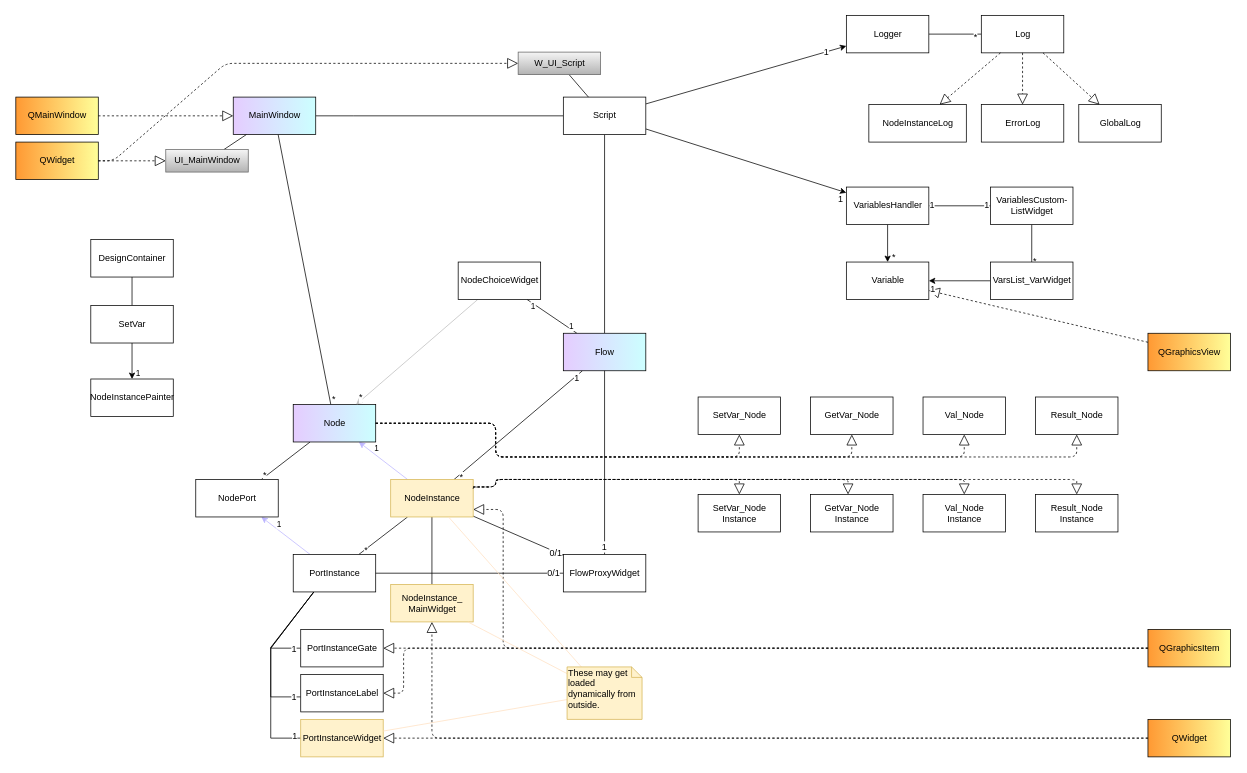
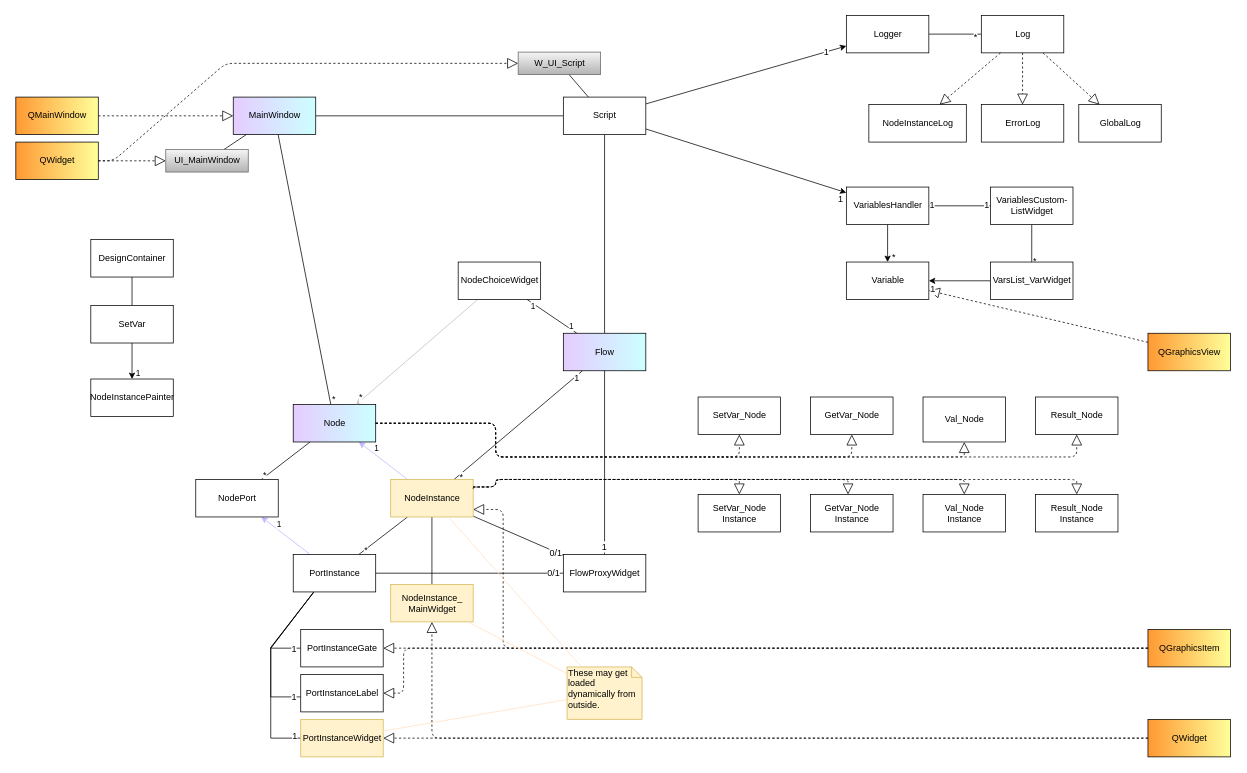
node "Val_Node": size 83x38 -> 83x45
